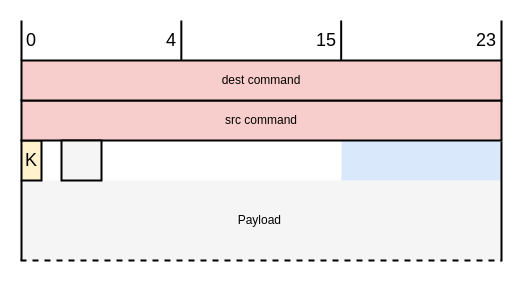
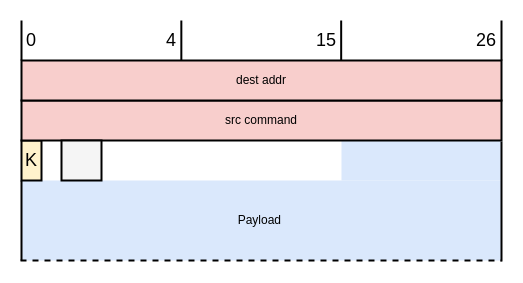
node "23": label "23" -> "26"
node "dest command": label "dest command" -> "dest addr"
node "Payload": fillcolor #f5f5f5 -> #dae8fc
